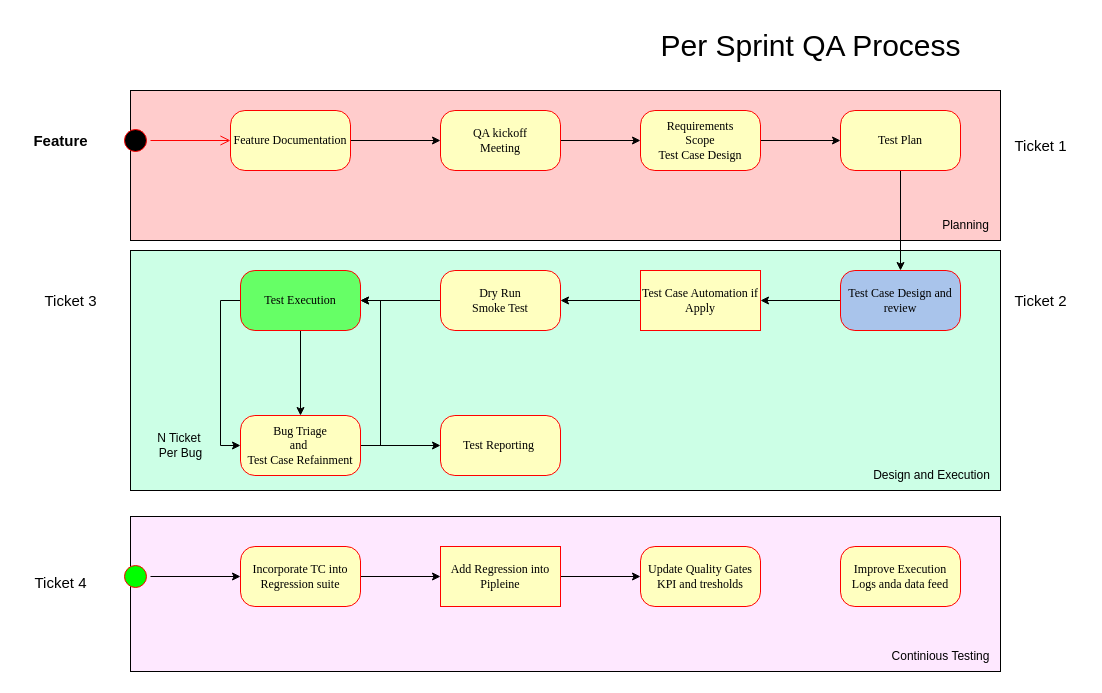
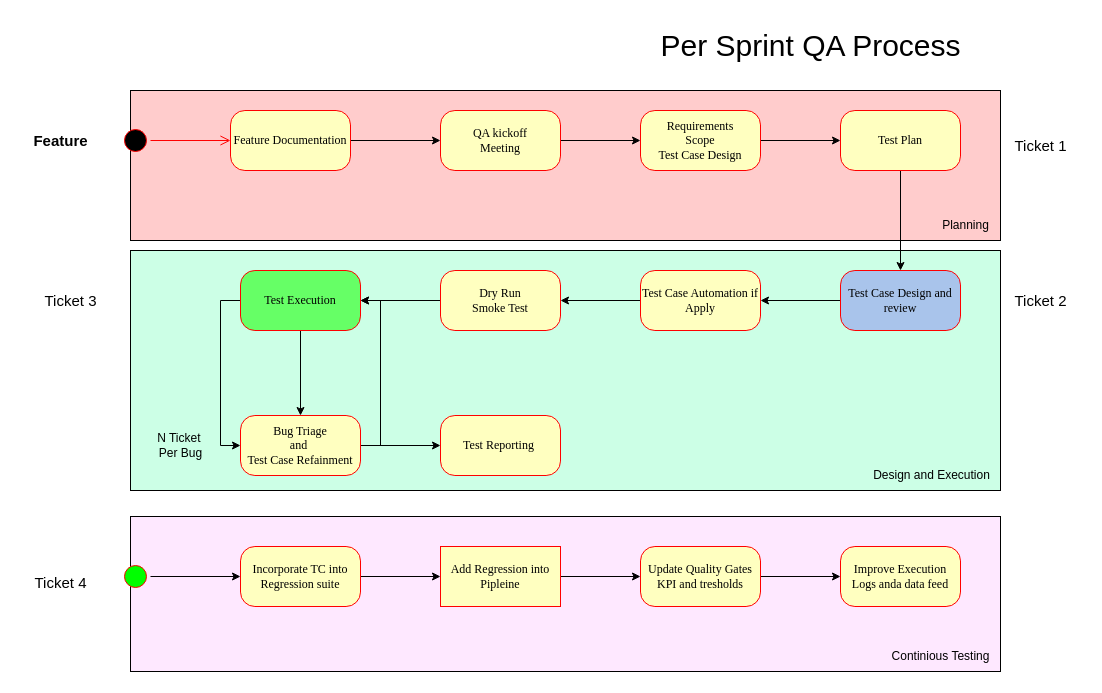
node "Test Case Automation if Apply": shape rectangle -> rounded rectangle
edge "Update Quality Gates KPI and tresholds" -> "Improve Execution Logs anda data feed": added
